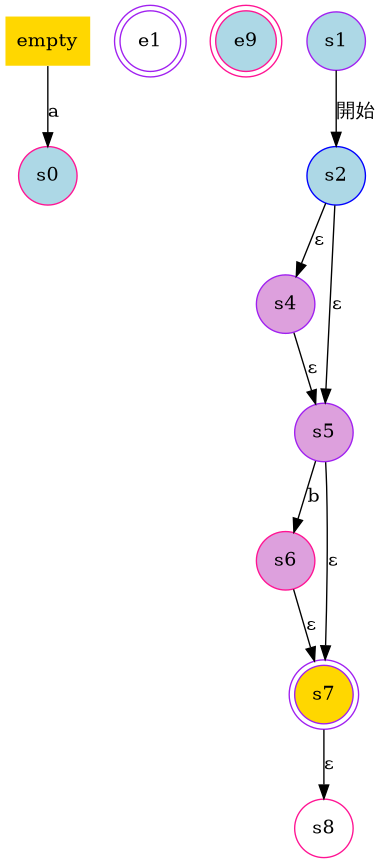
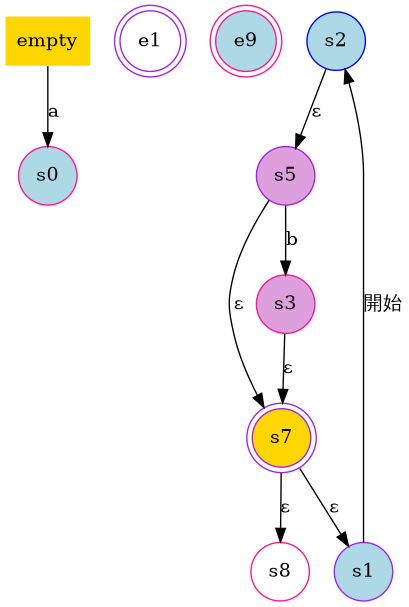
node "s4": removed
edge "s7" -> "s1": added, label "ε"
node "s6": label "s6" -> "s3"
